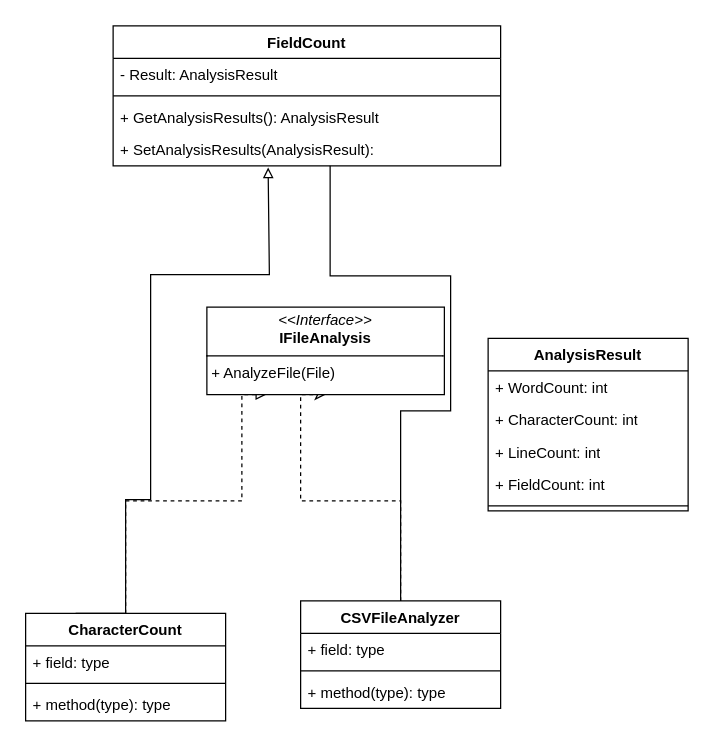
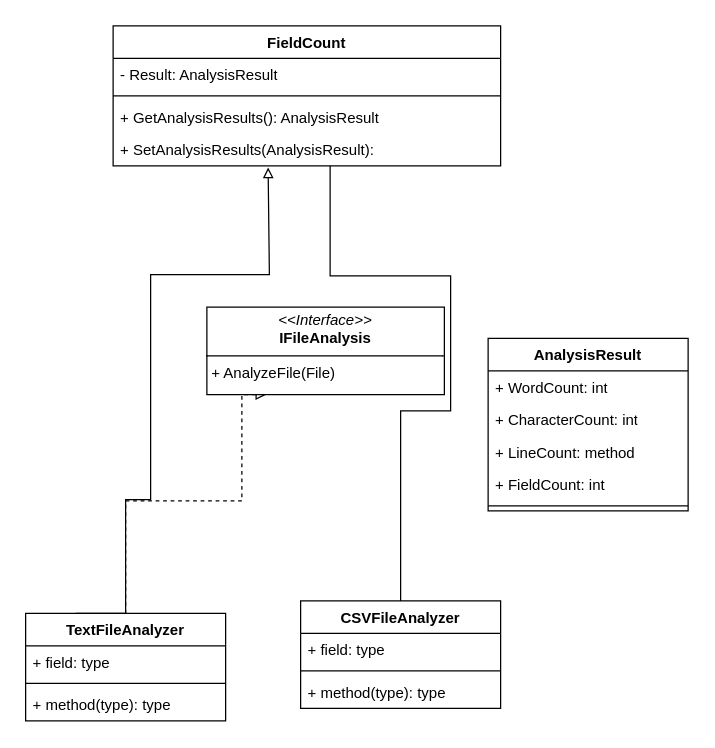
node "+ LineCount: int": label "+ LineCount: int" -> "+ LineCount: method"
edge "CSVFileAnalyzer" -> "<<Interface>> IFileAnalysis + AnalyzeFile(File)": removed
node "CharacterCount": label "CharacterCount" -> "TextFileAnalyzer"
